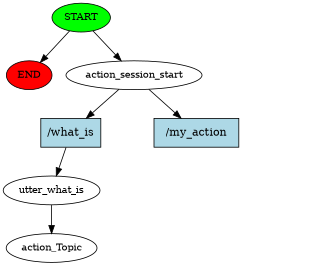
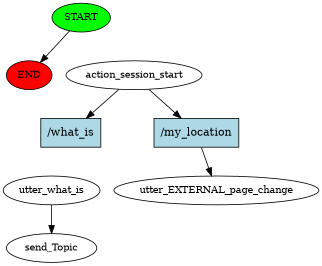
edge "START" -> "action_session_start": removed
node "/my_action": label "/my_action" -> "/my_location"
edge "/what_is" -> "utter_what_is": removed
node "utter_EXTERNAL_page_change": added
node "action_Topic": label "action_Topic" -> "send_Topic"
